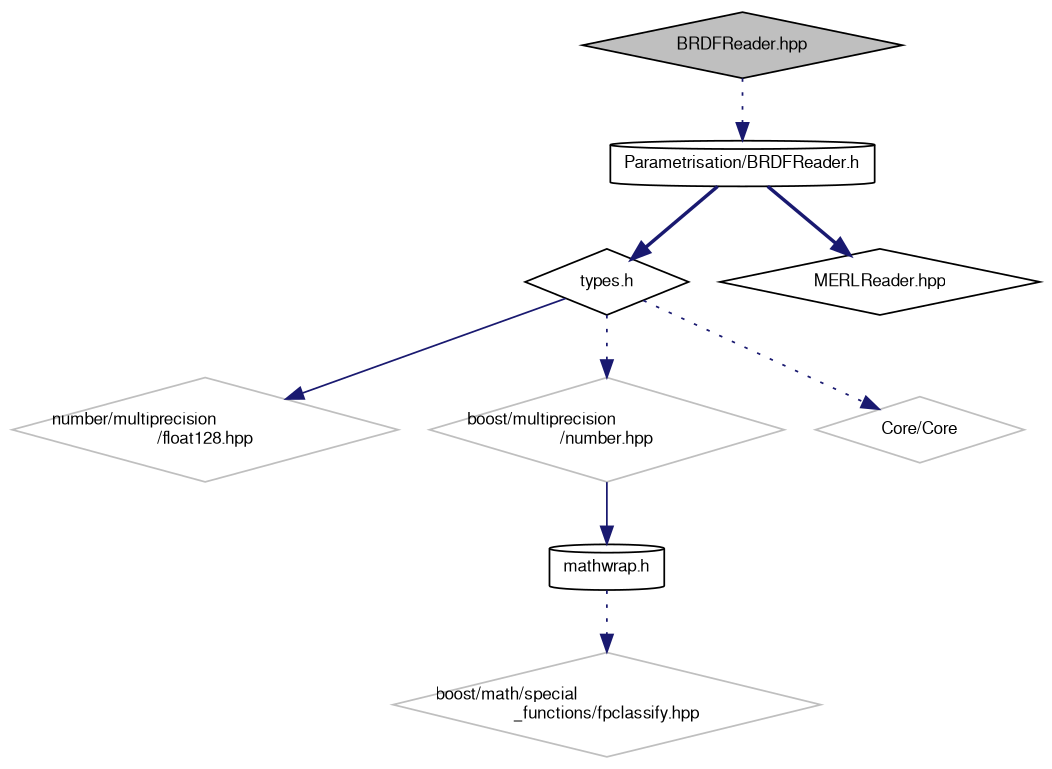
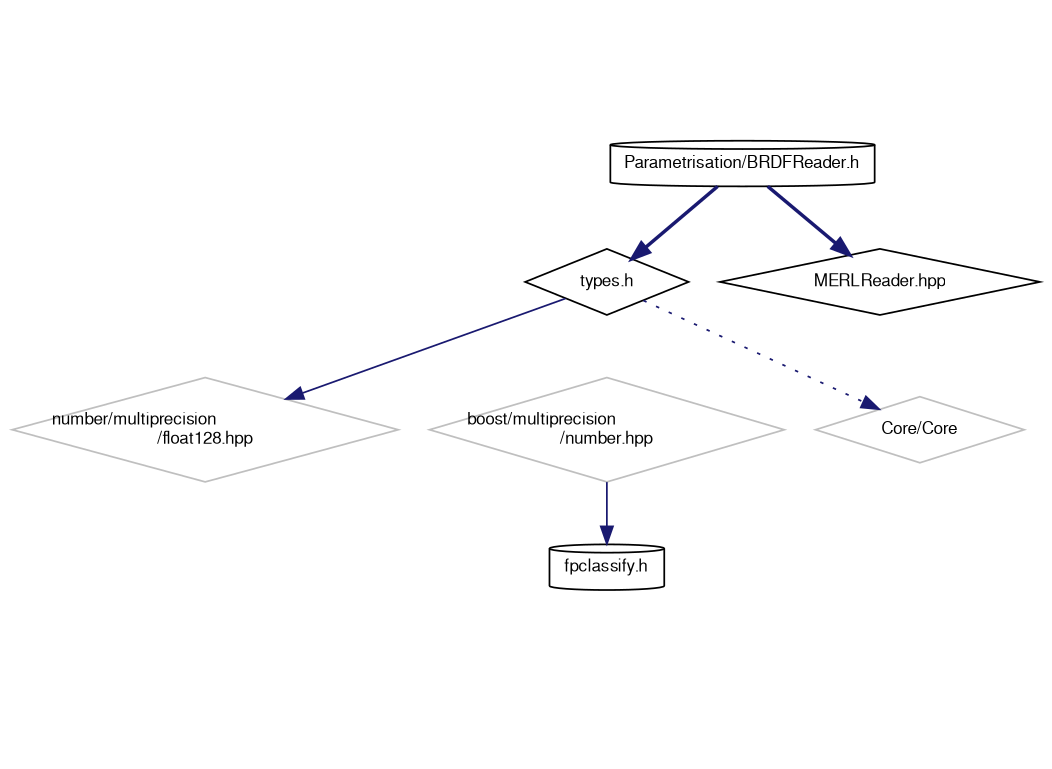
node "BRDFReader.hpp": removed
edge "types.h" -> "boost/multiprecision /number.hpp": removed
node "mathwrap.h": label "mathwrap.h" -> "fpclassify.h"
node "boost/math/special _functions/fpclassify.hpp": removed
